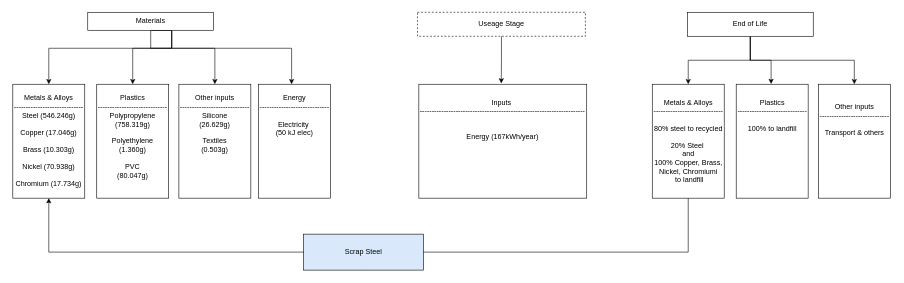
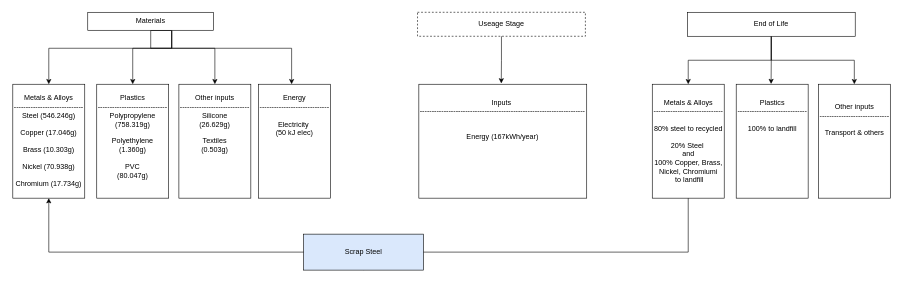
node "End of Life": size 126x24 -> 168x24
